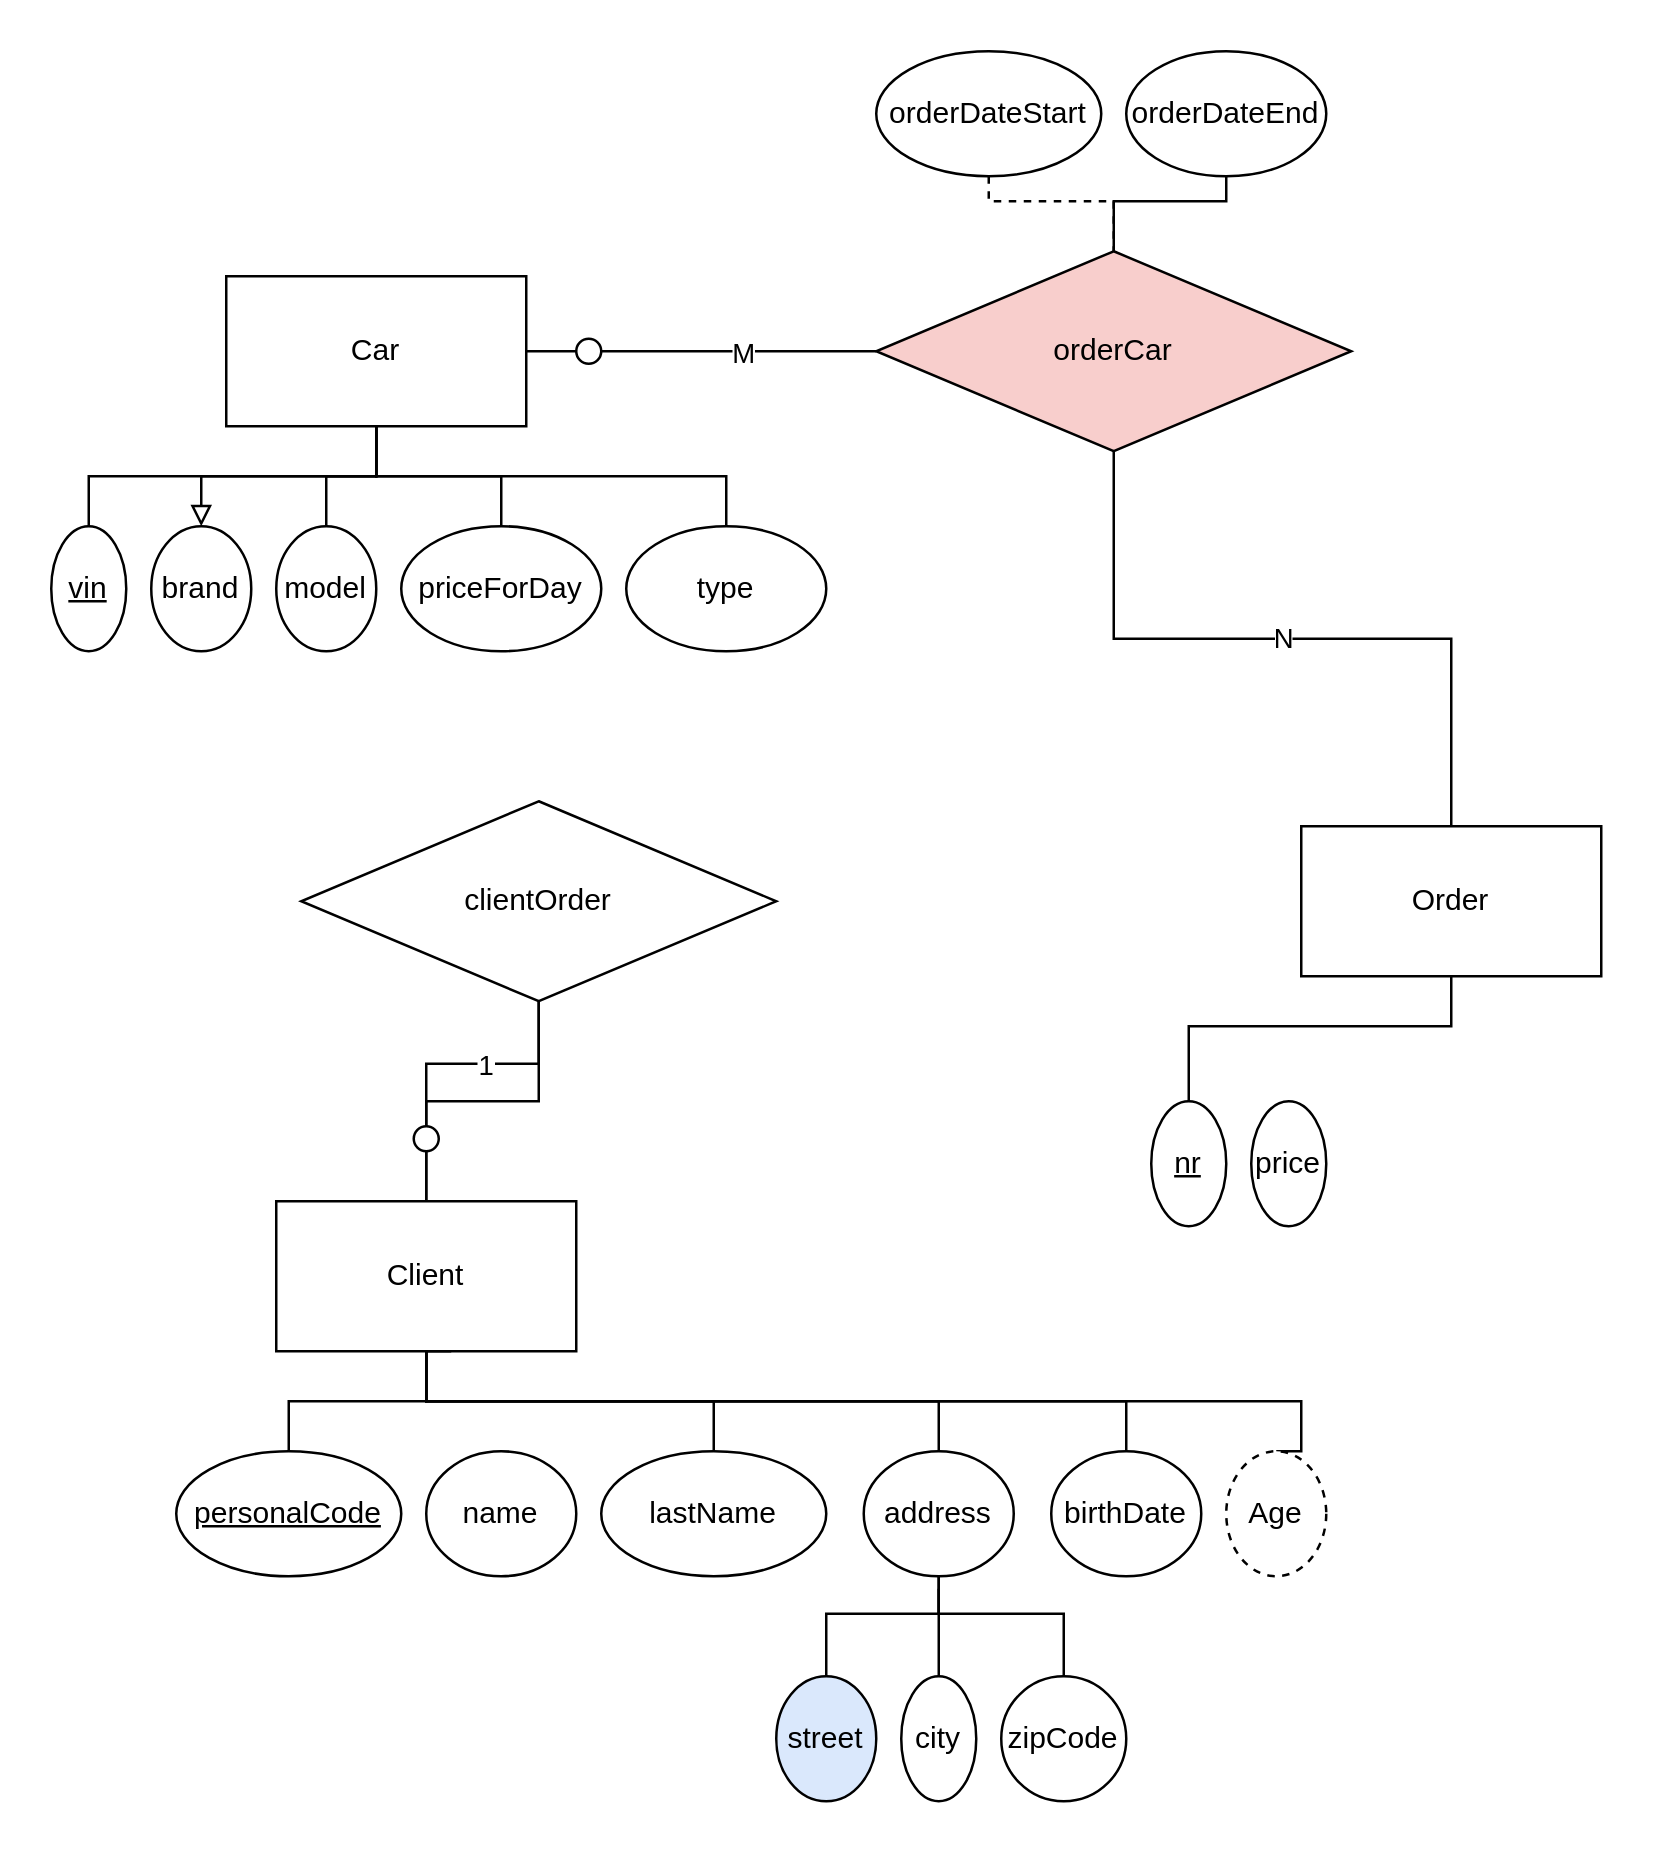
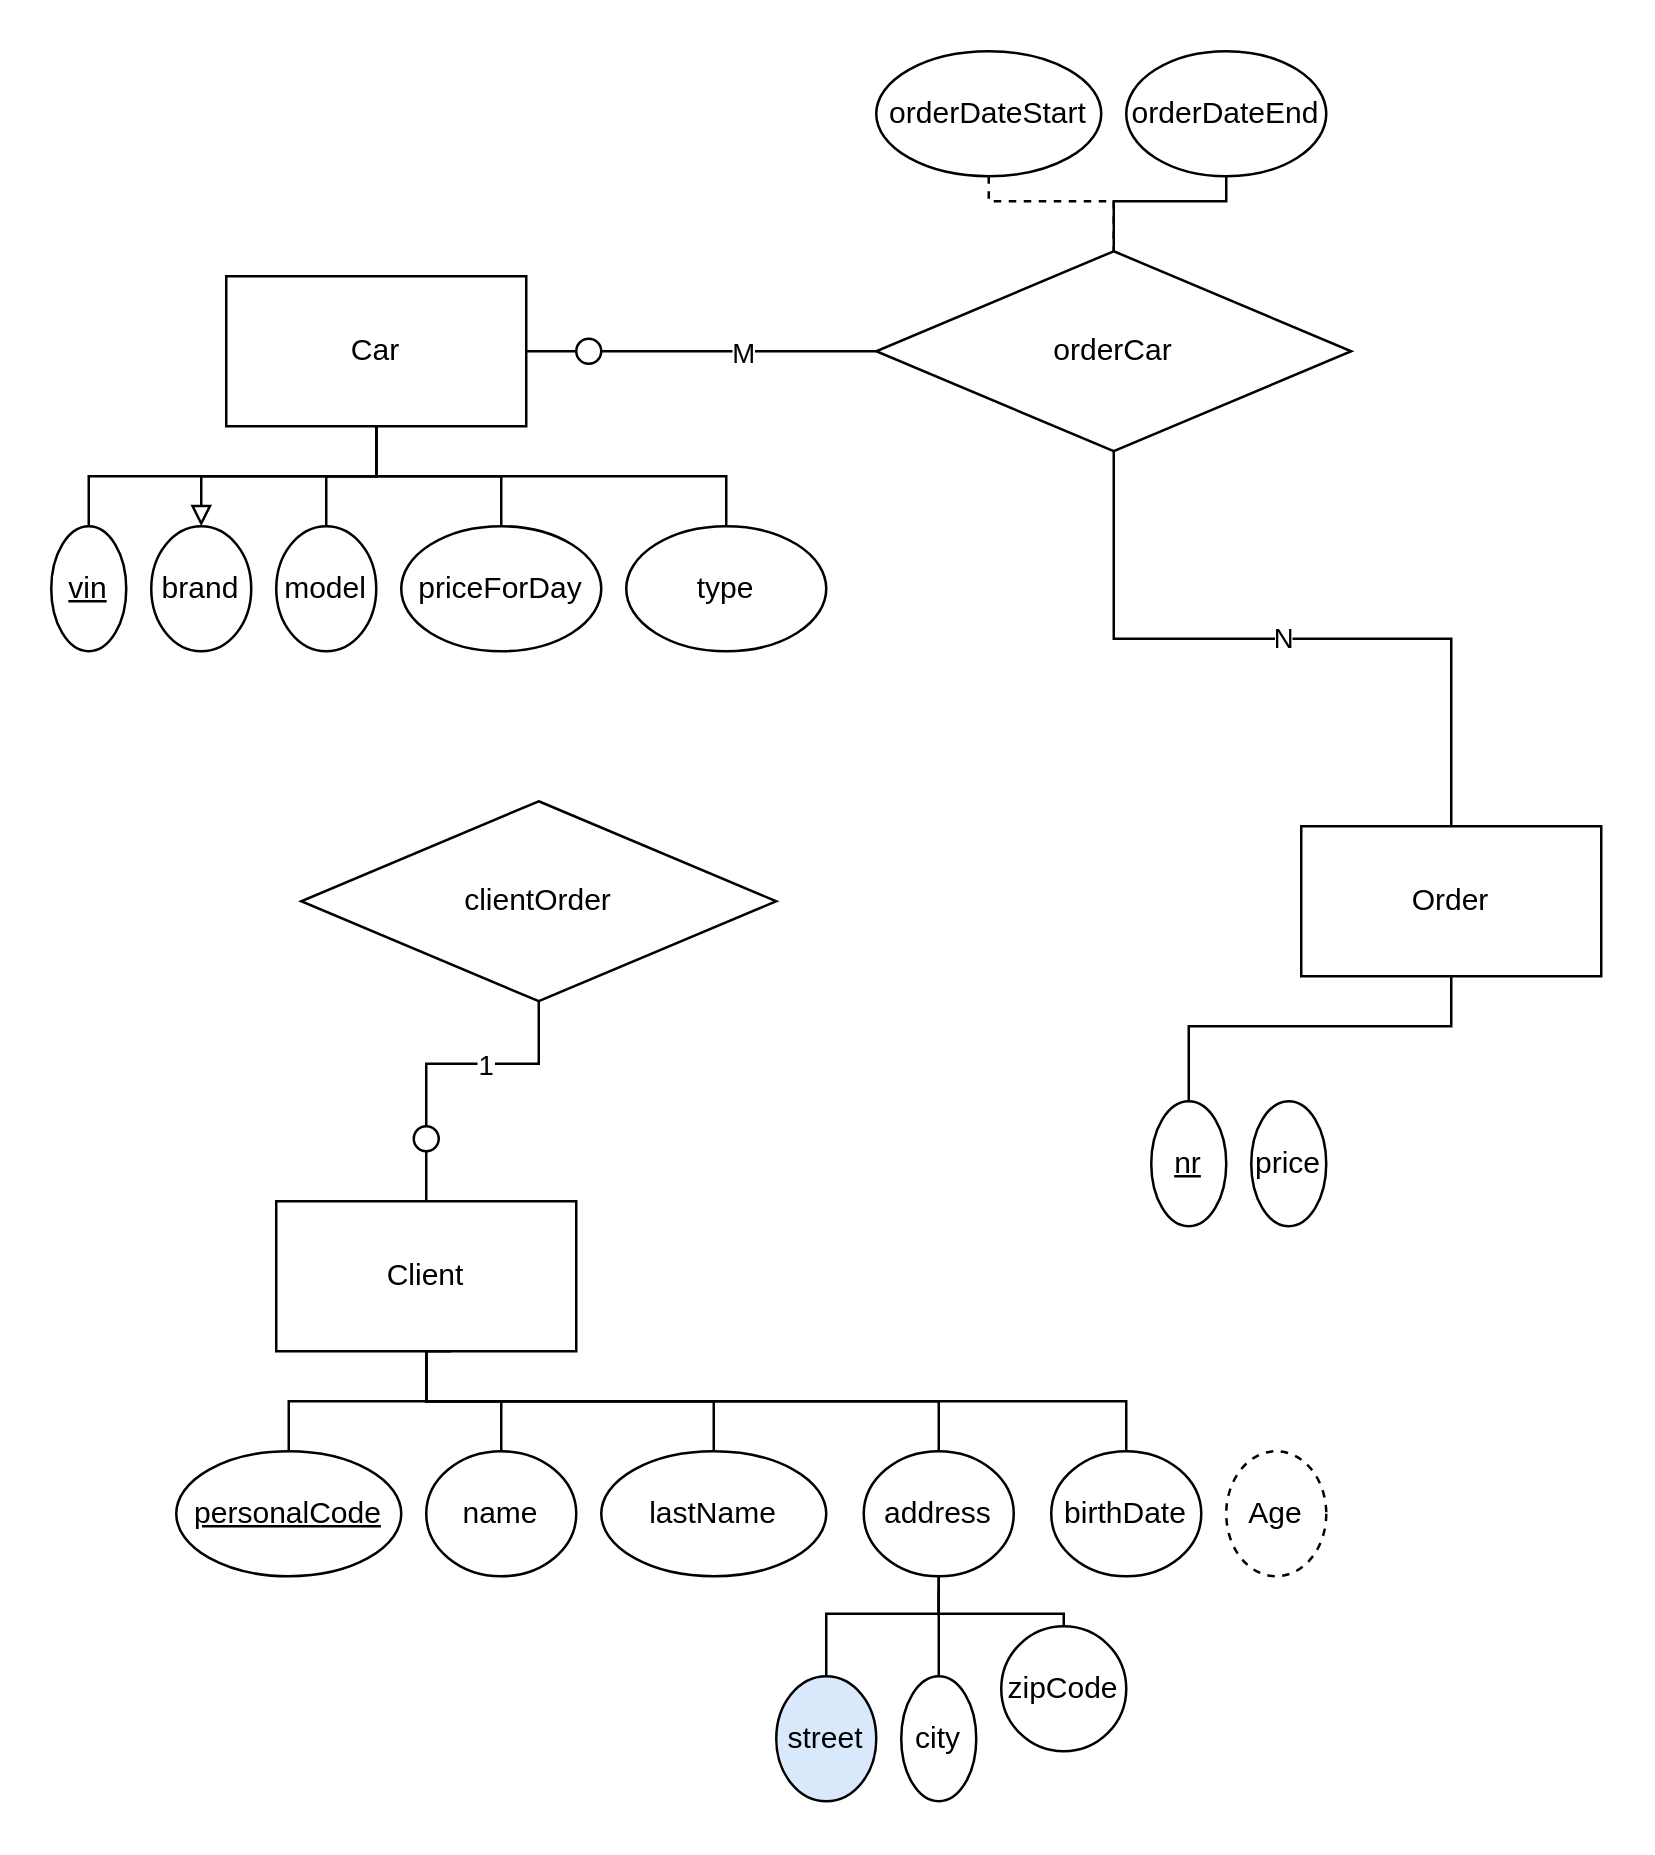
node "orderCar": fillcolor #f8cecc -> #ffffff
edge "clientOrder" -- "Client": now "name" -- "Client"
edge "Client" -- "Age": removed
node "zipCode": moved (1064, 1739) -> (1064, 1689)
